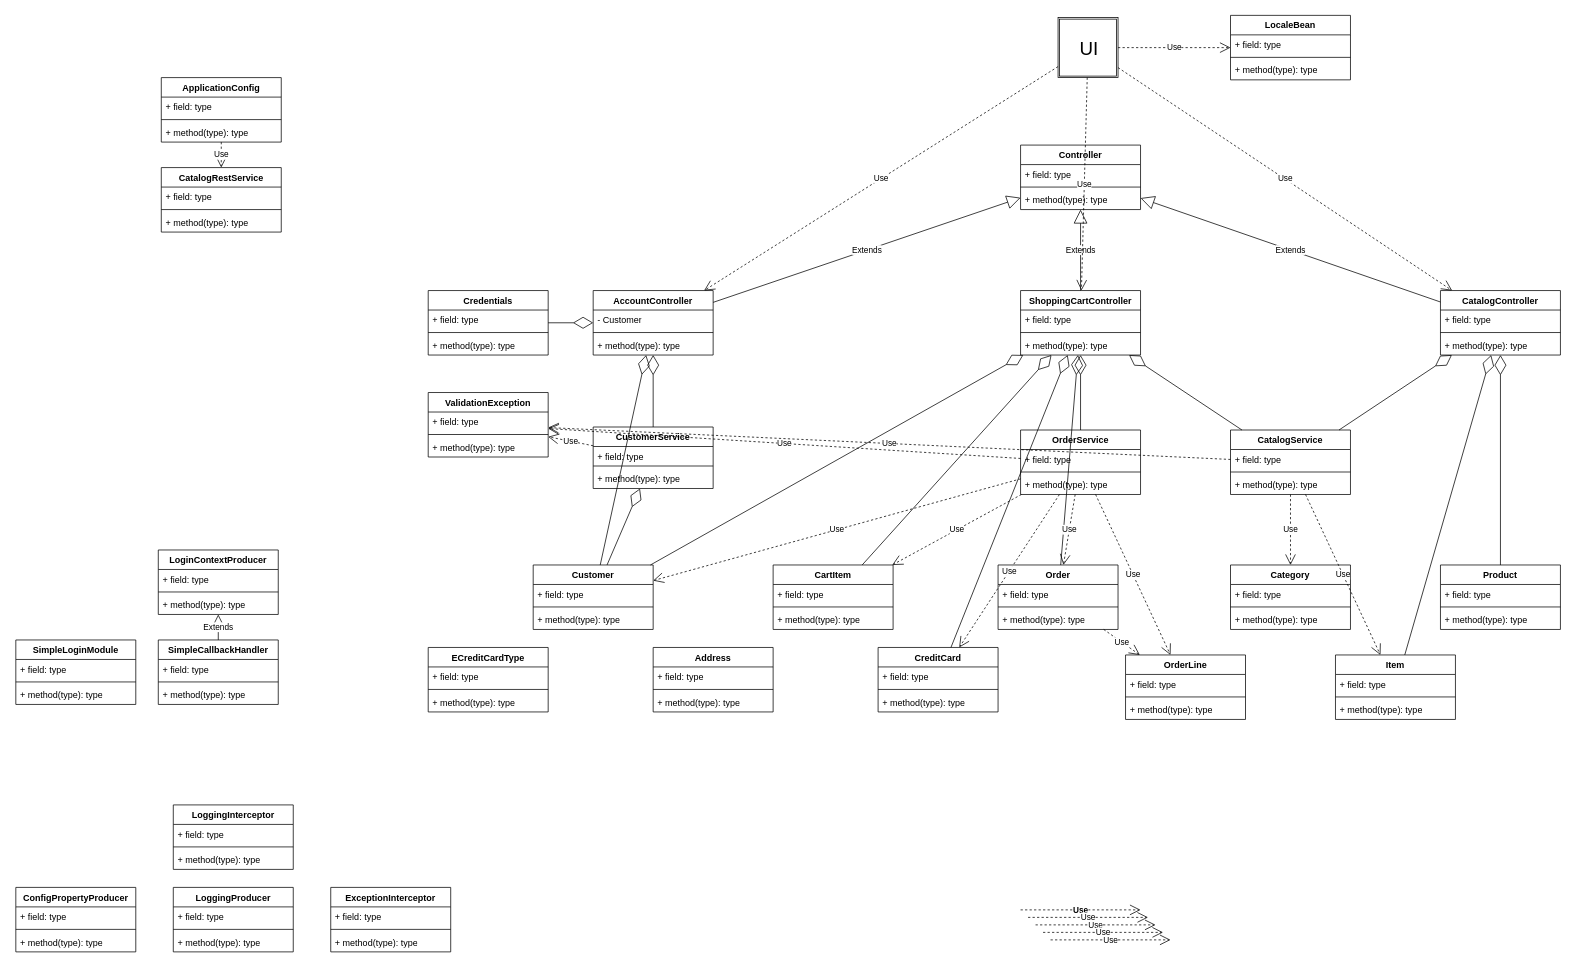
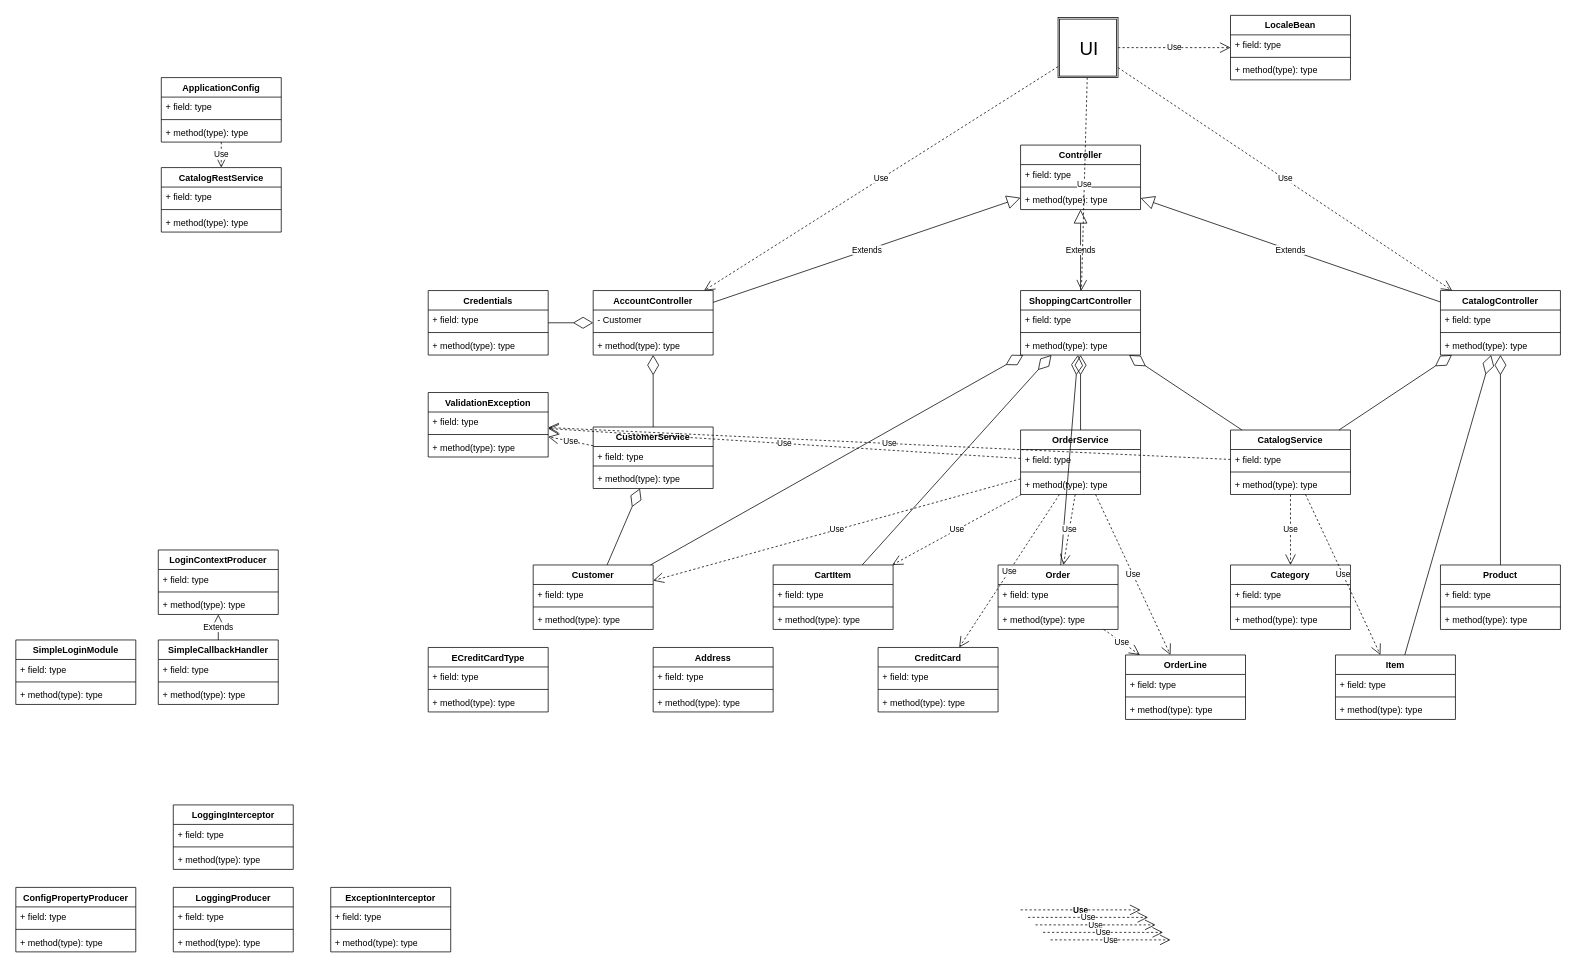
edge "Customer" -> "AccountController": removed
edge "CreditCard" -> "ShoppingCartController": removed
